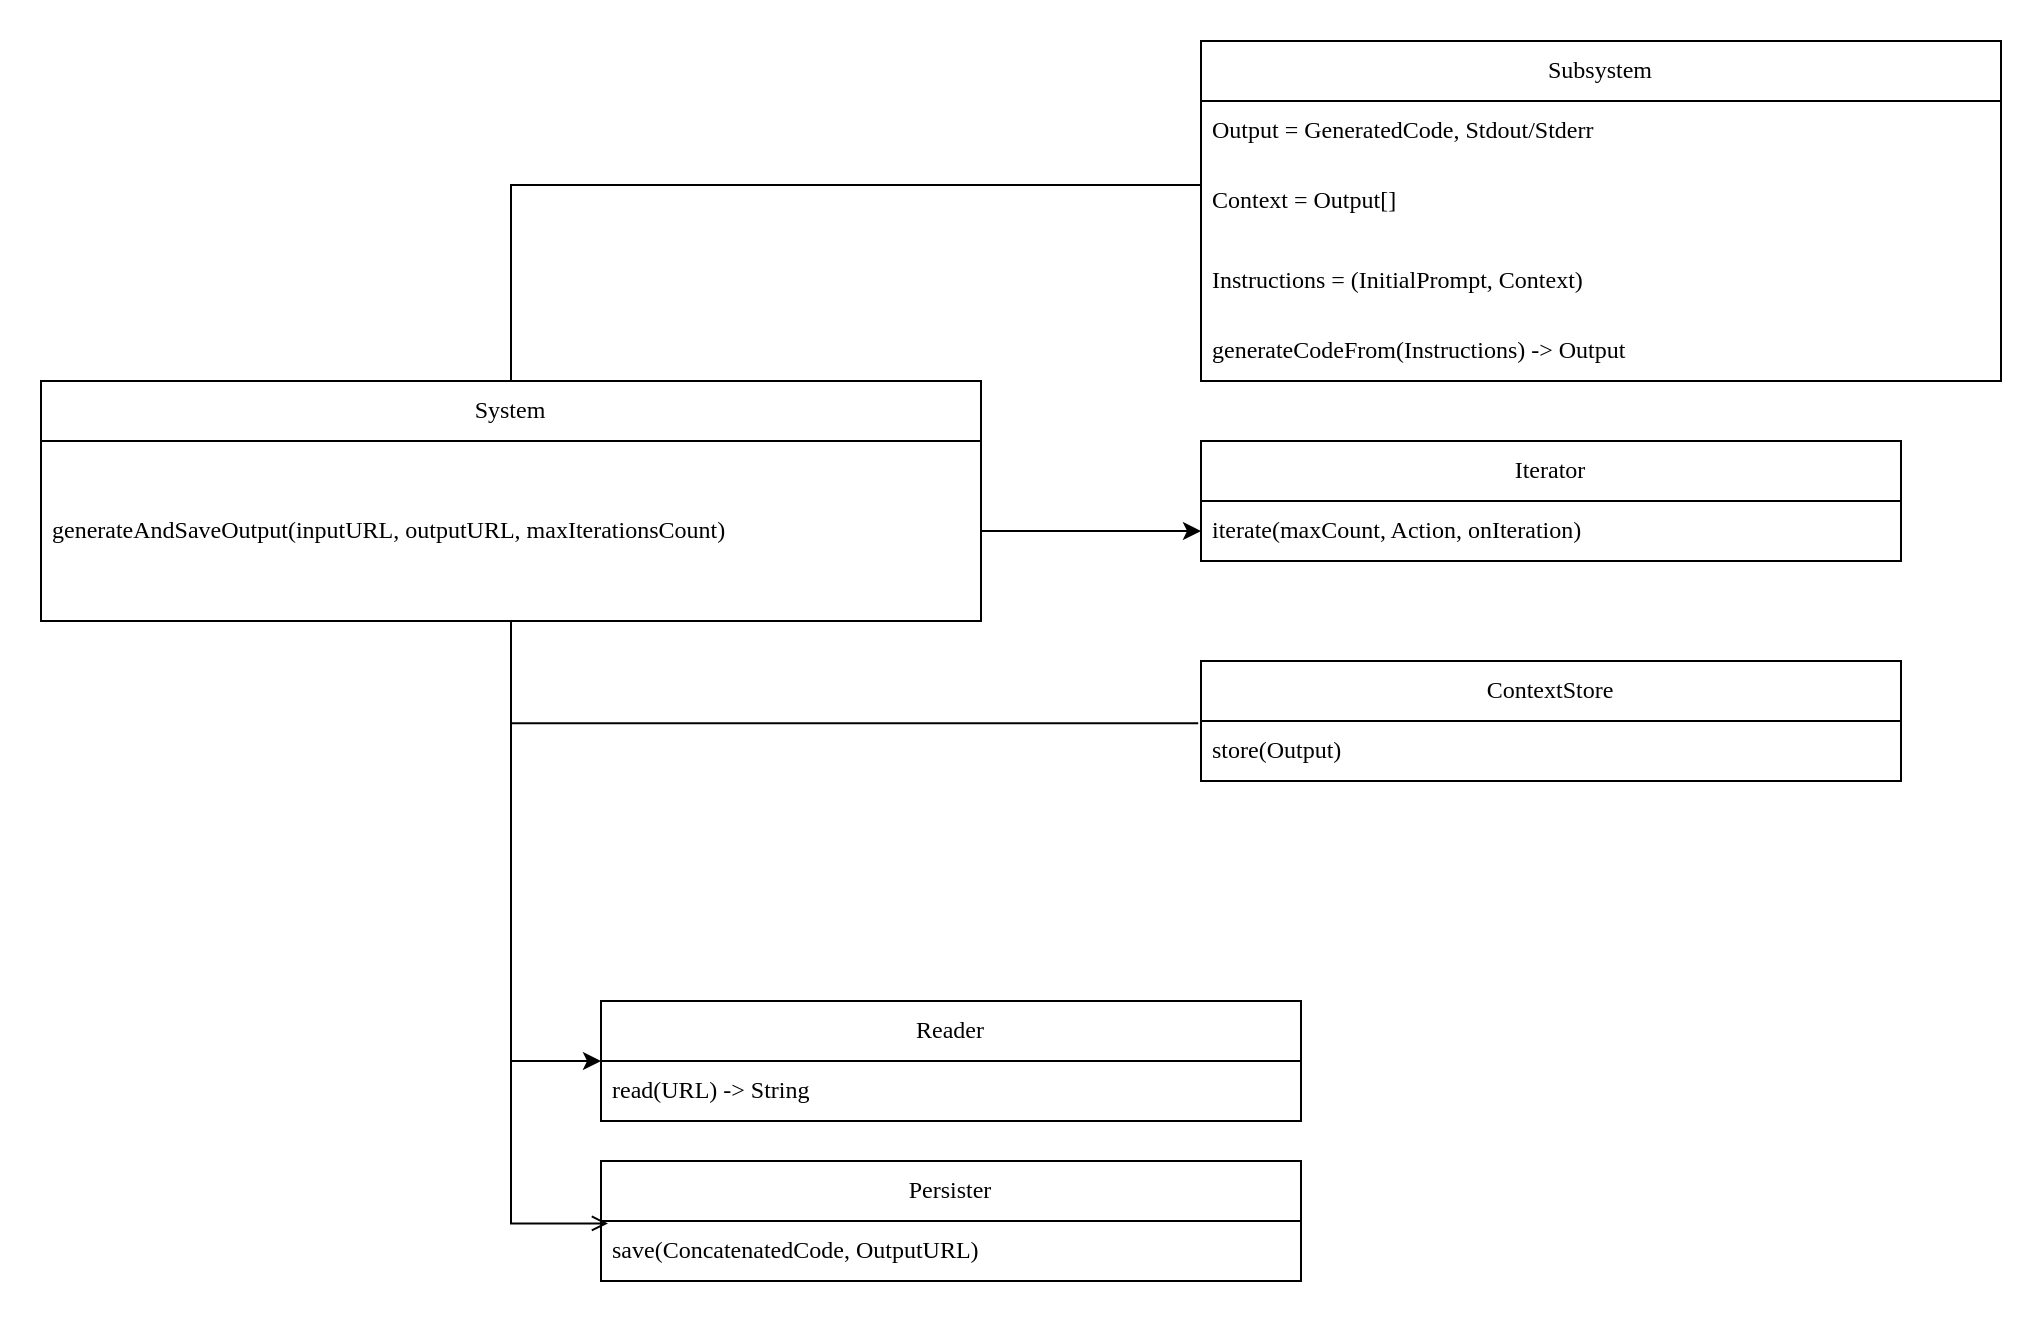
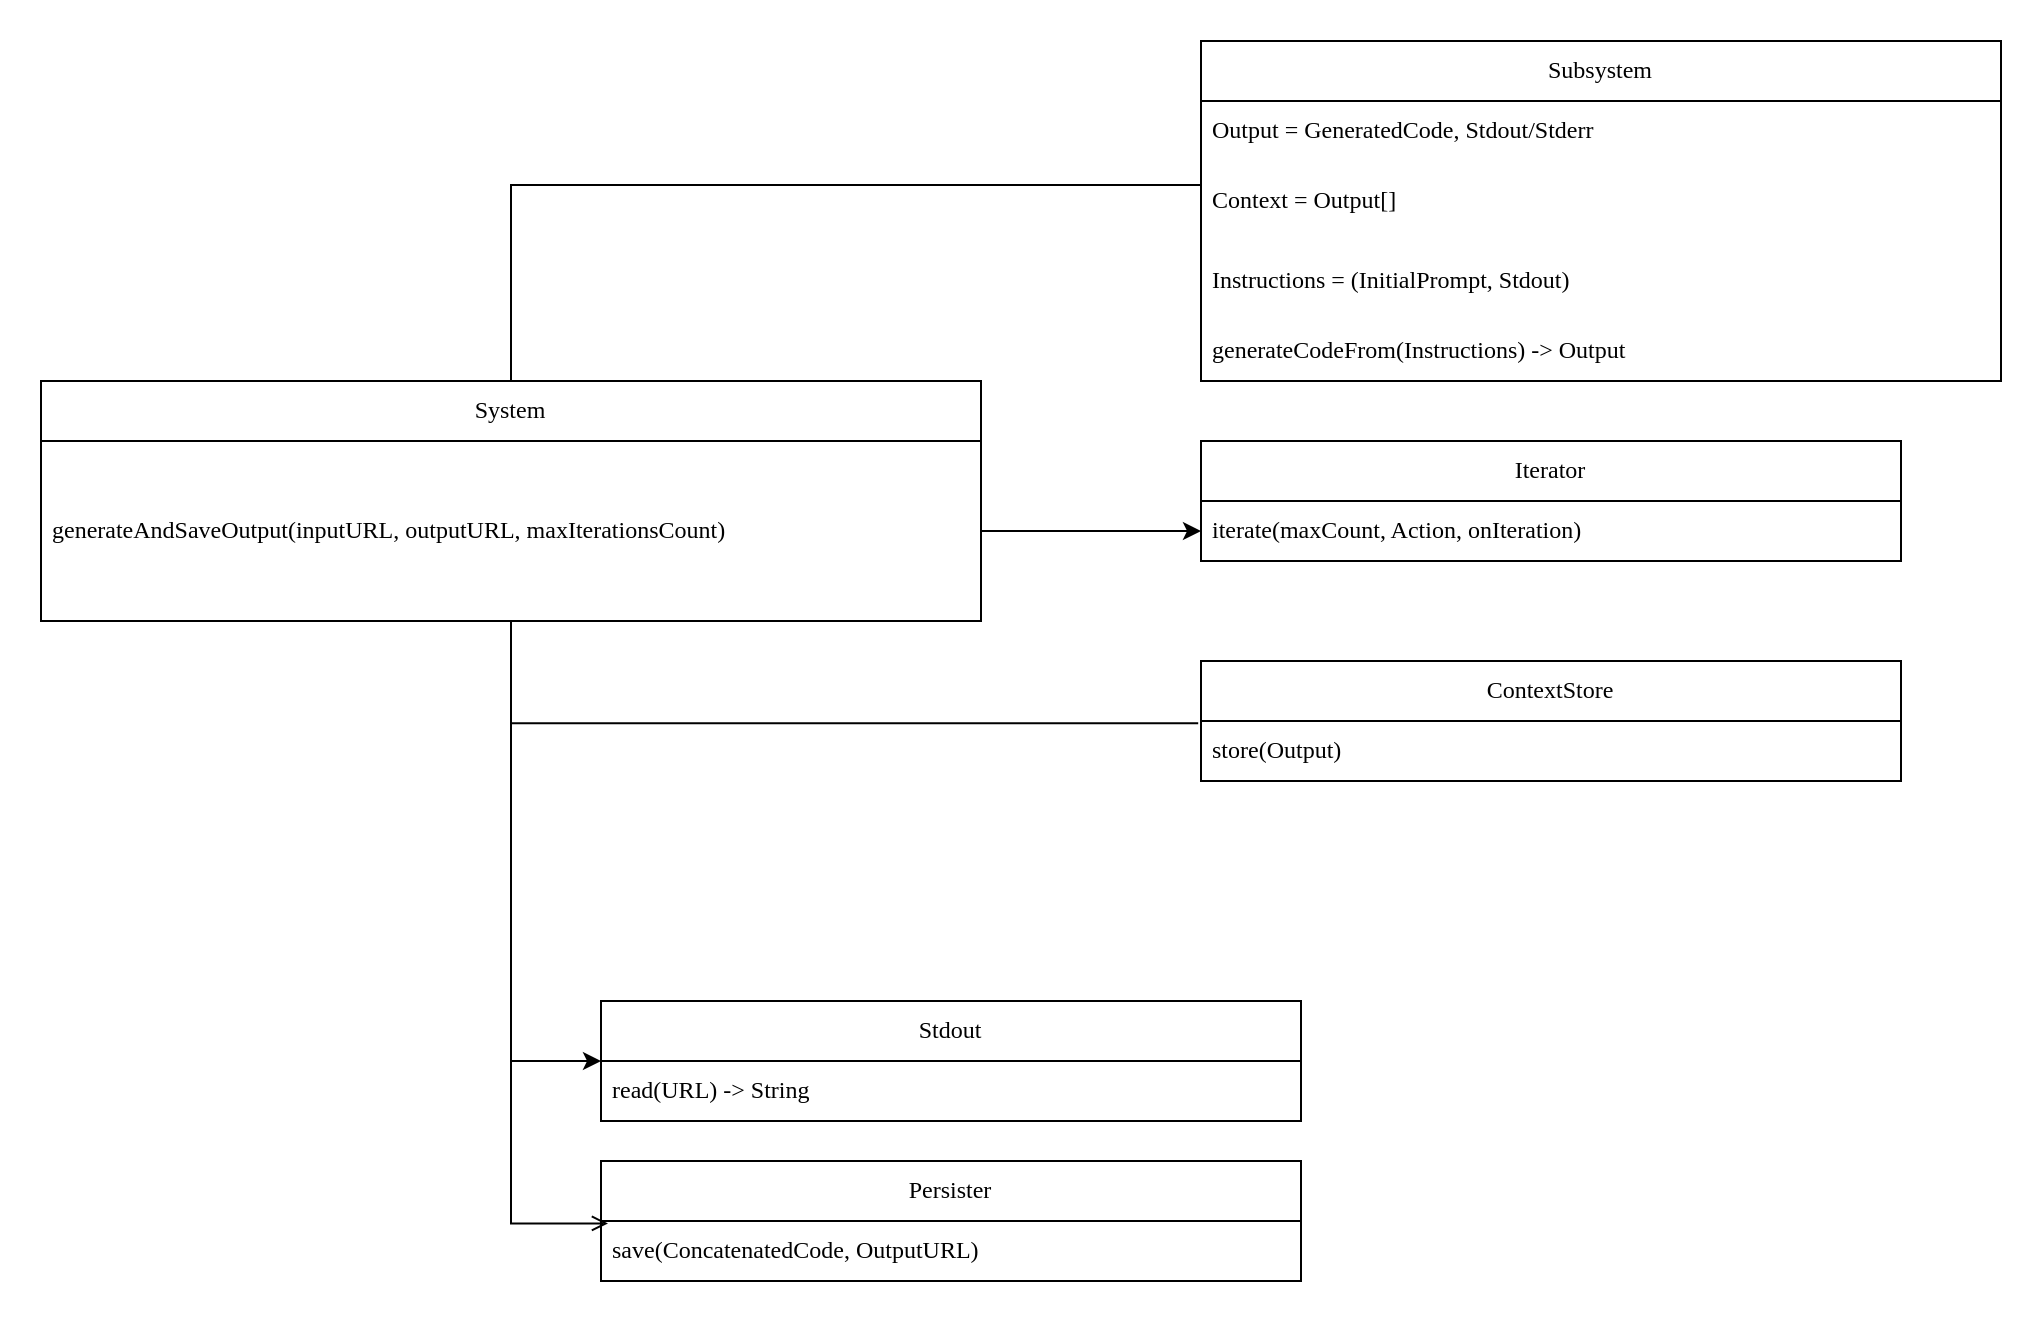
node "Instructions = (InitialPrompt, Context)": label "Instructions = (InitialPrompt, Context)" -> "Instructions = (InitialPrompt, Stdout)"
node "Reader": label "Reader" -> "Stdout"
